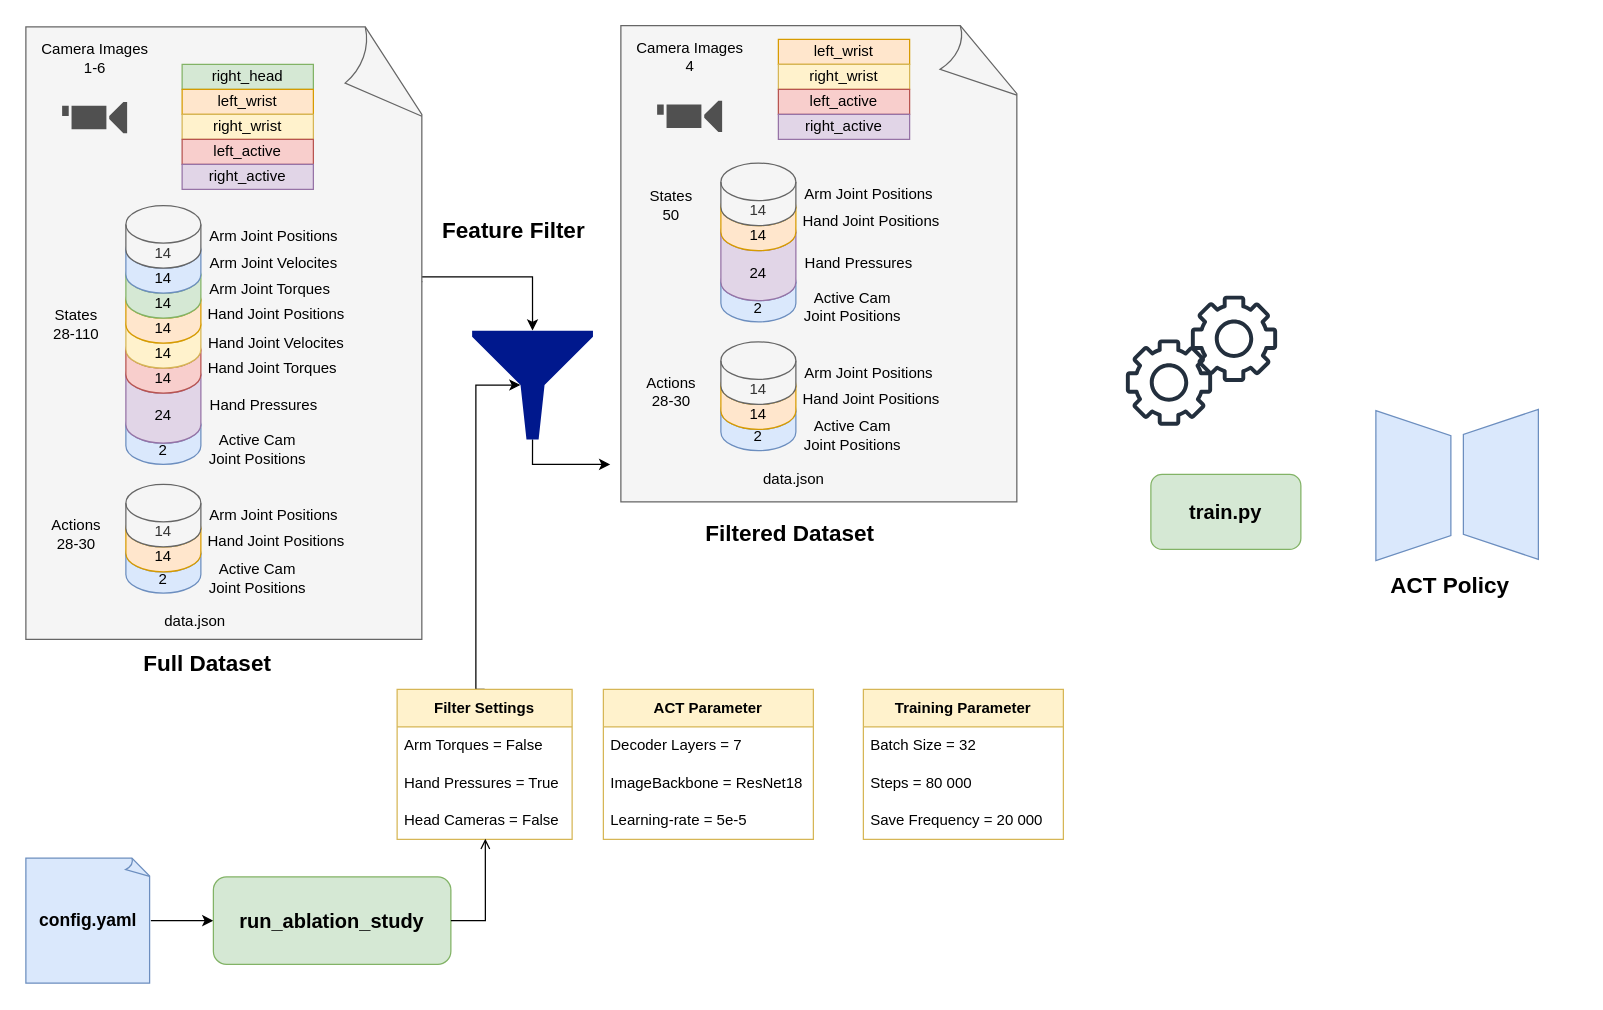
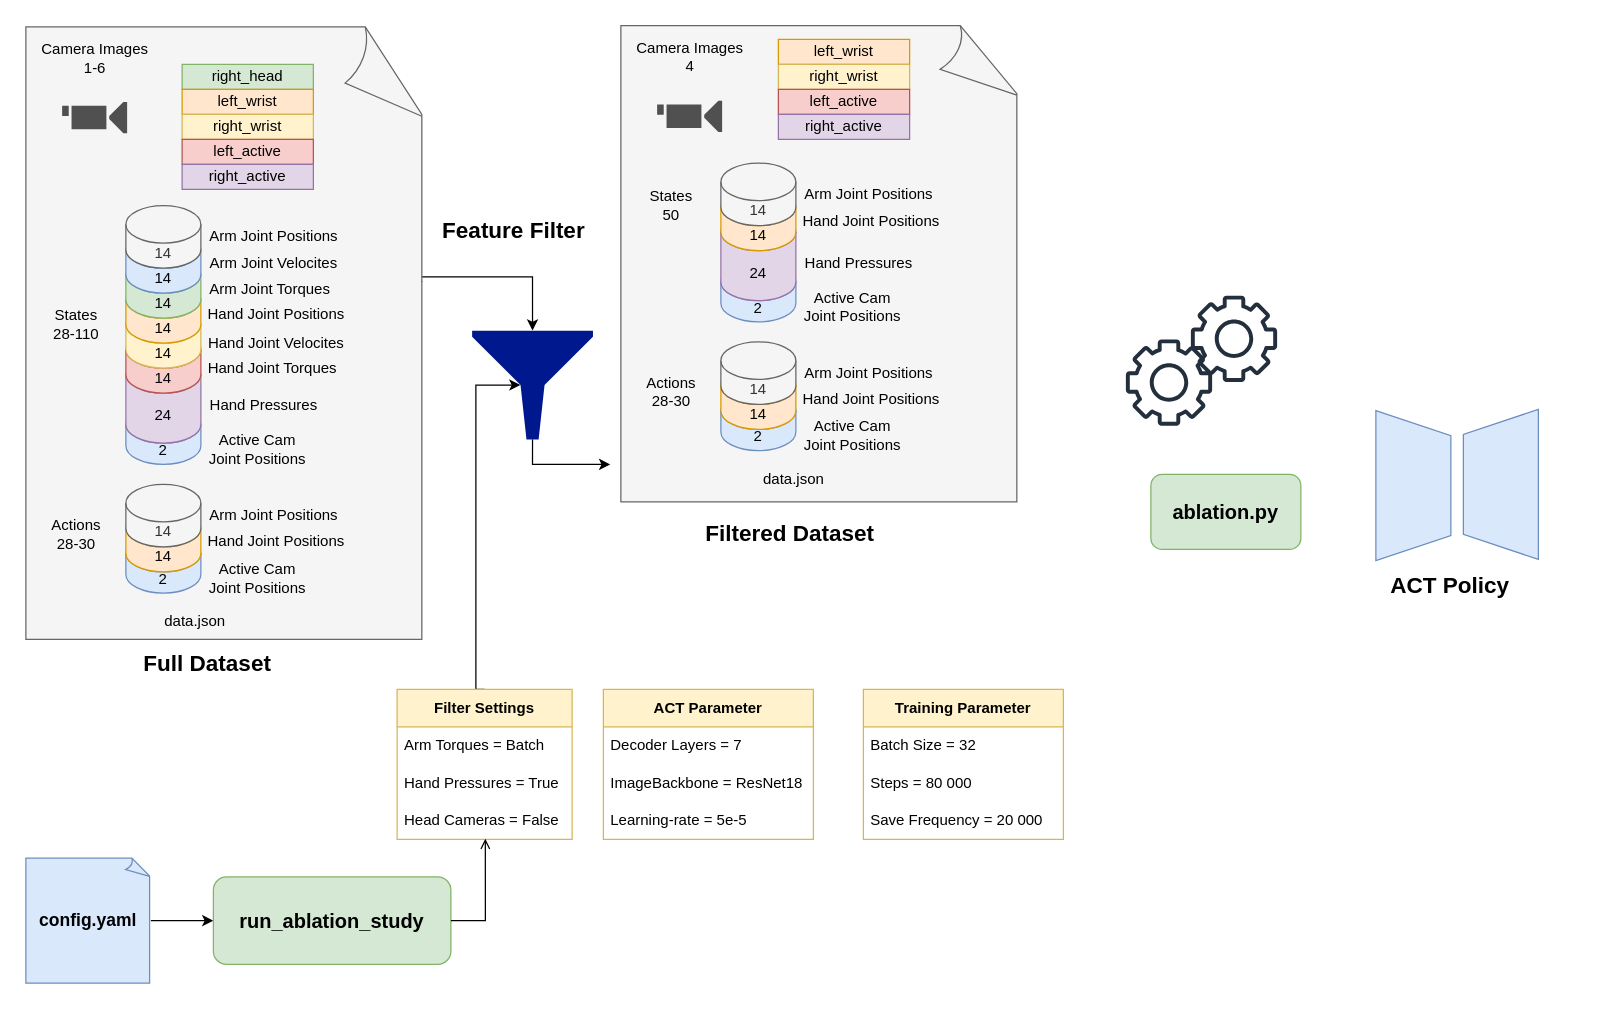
node "train.py": label "train.py" -> "ablation.py"
node "Arm Torques = False": label "Arm Torques = False" -> "Arm Torques = Batch"
